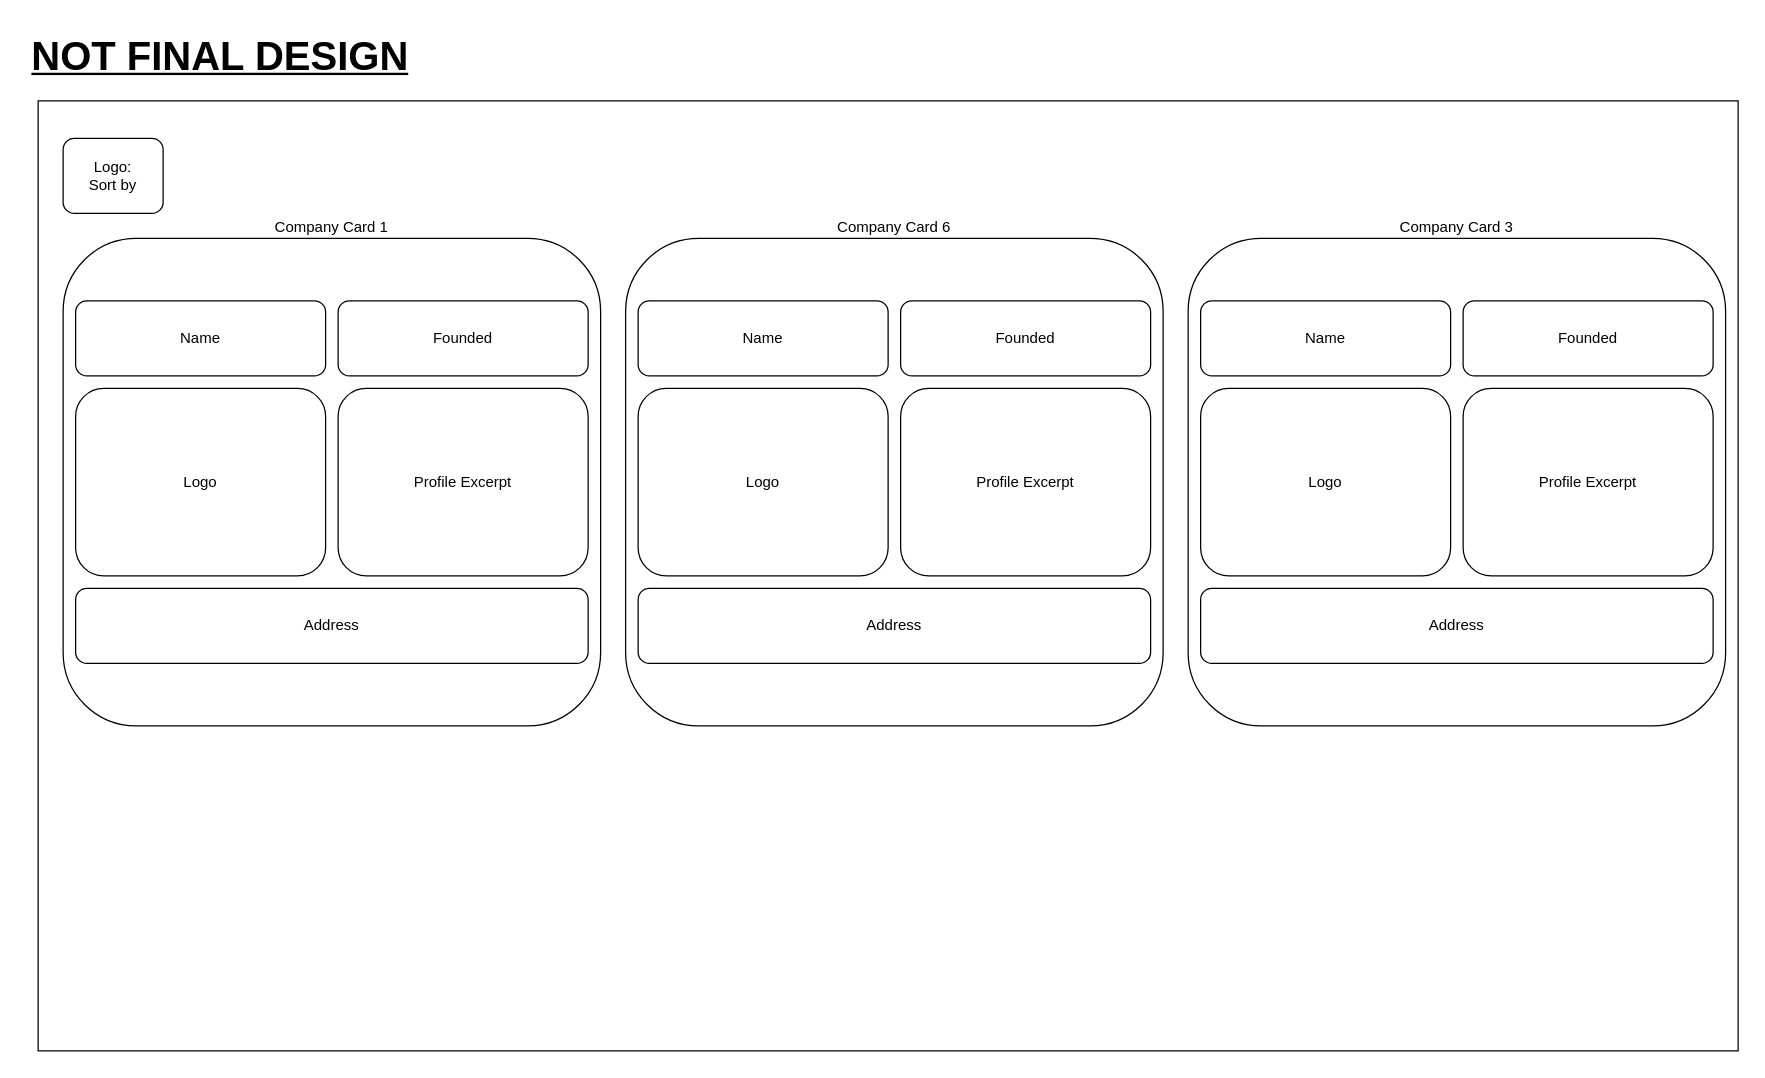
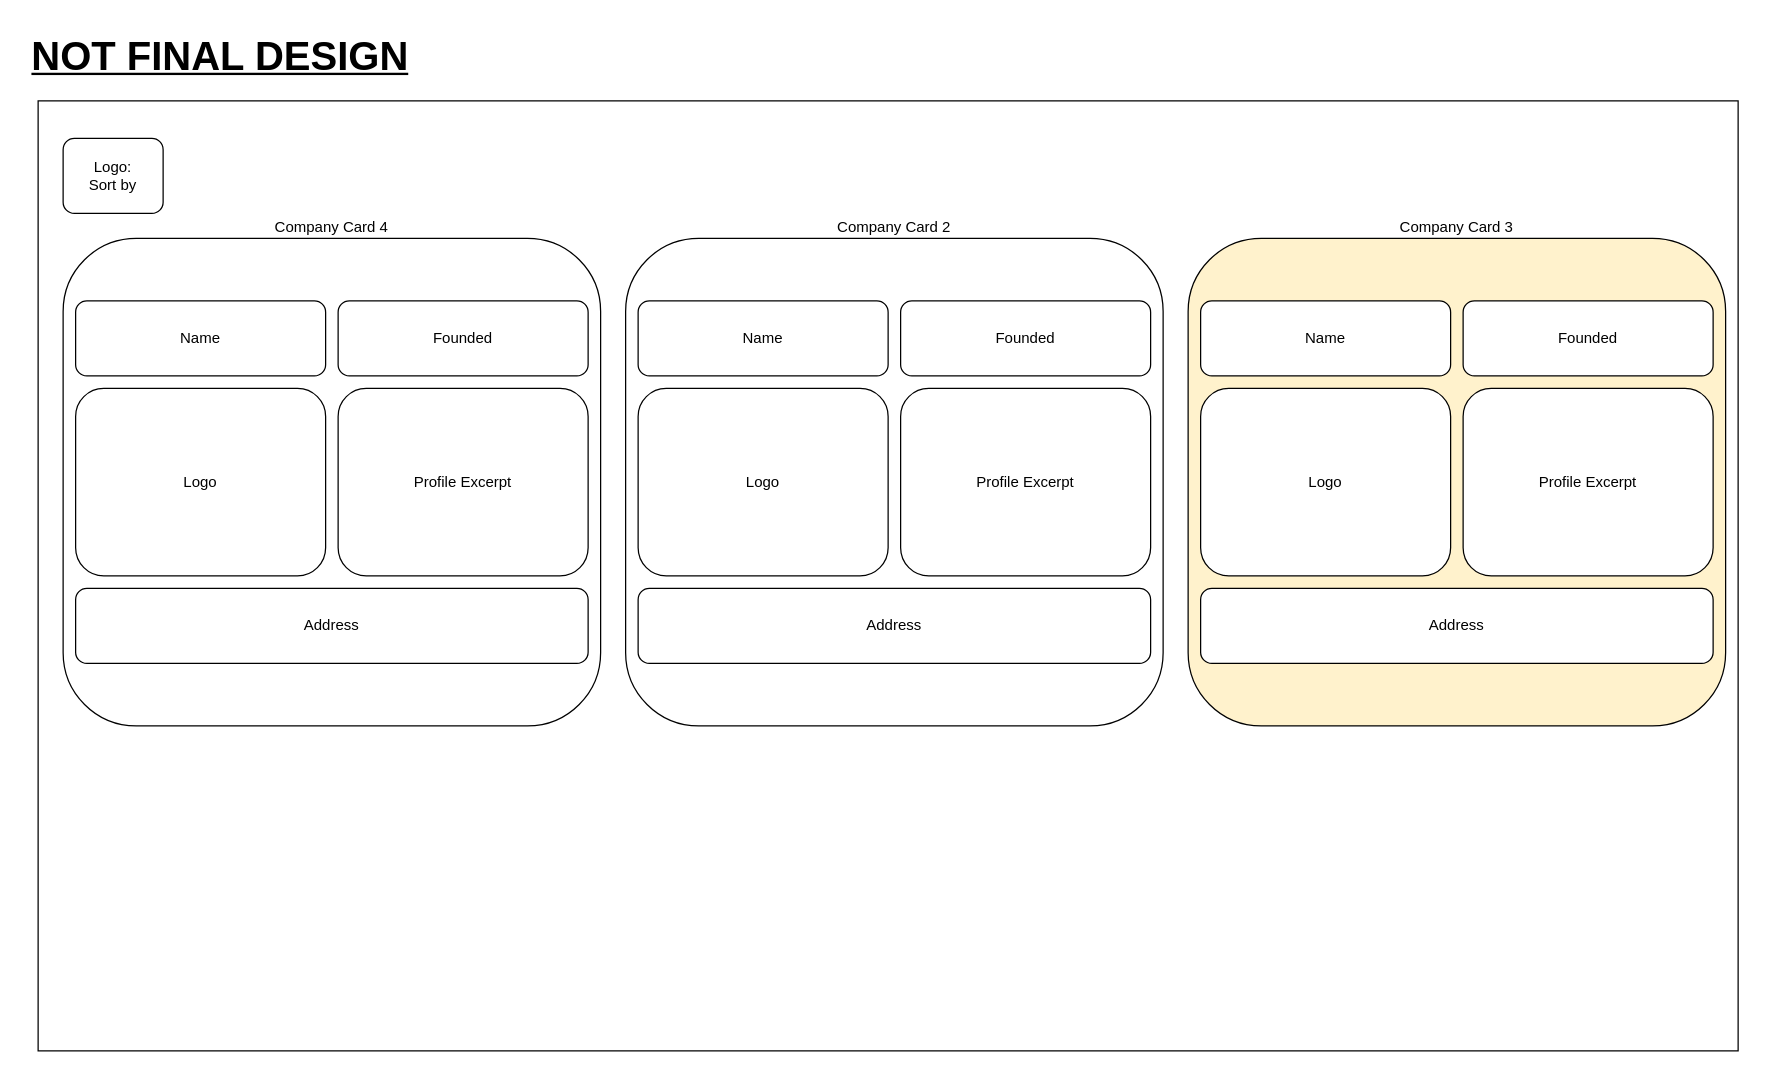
node "Company Card 1": label "Company Card 1" -> "Company Card 4"
node "Company Card 6": label "Company Card 6" -> "Company Card 2"
node "Company Card 3": fillcolor #ffffff -> #fff2cc
